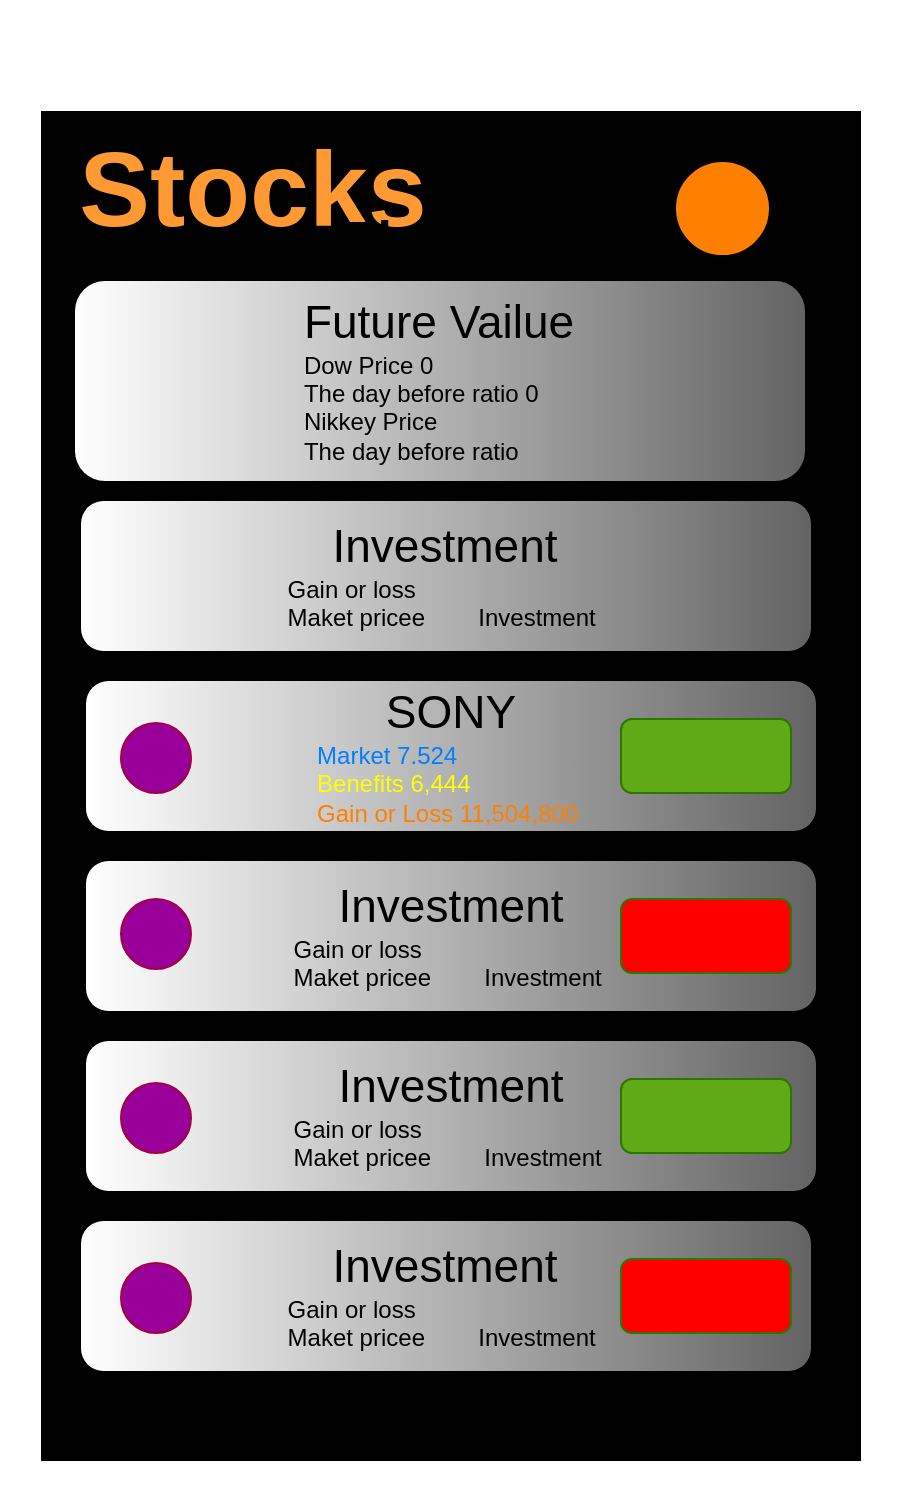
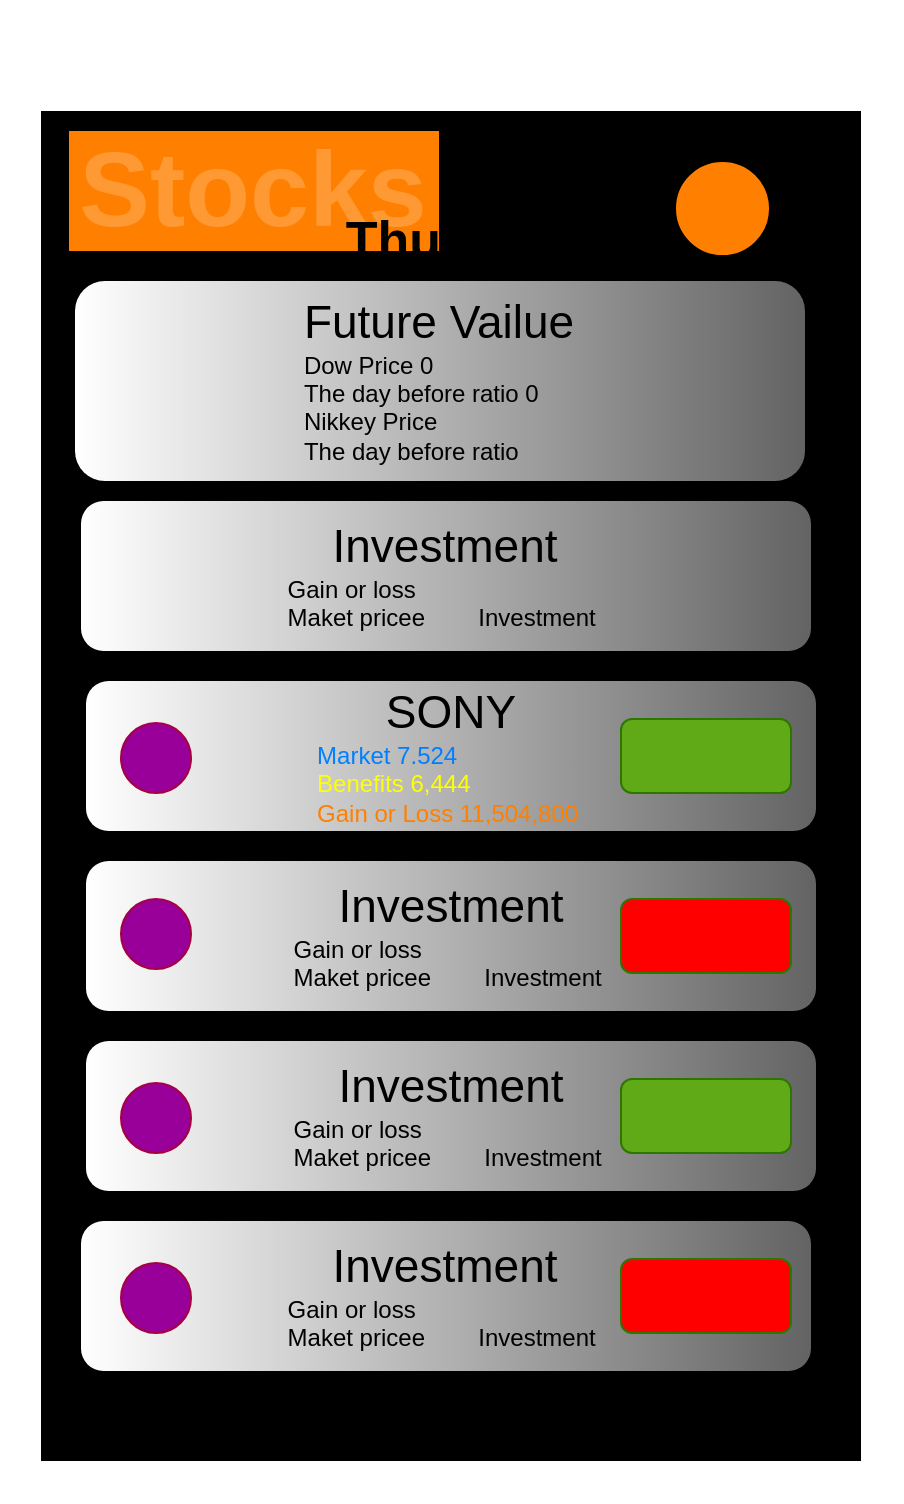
node "Stocks": fillcolor #000000 -> #ff8000
node "Thu 25 The": label "Thu 25 The" -> "Thu 25 Jun"
